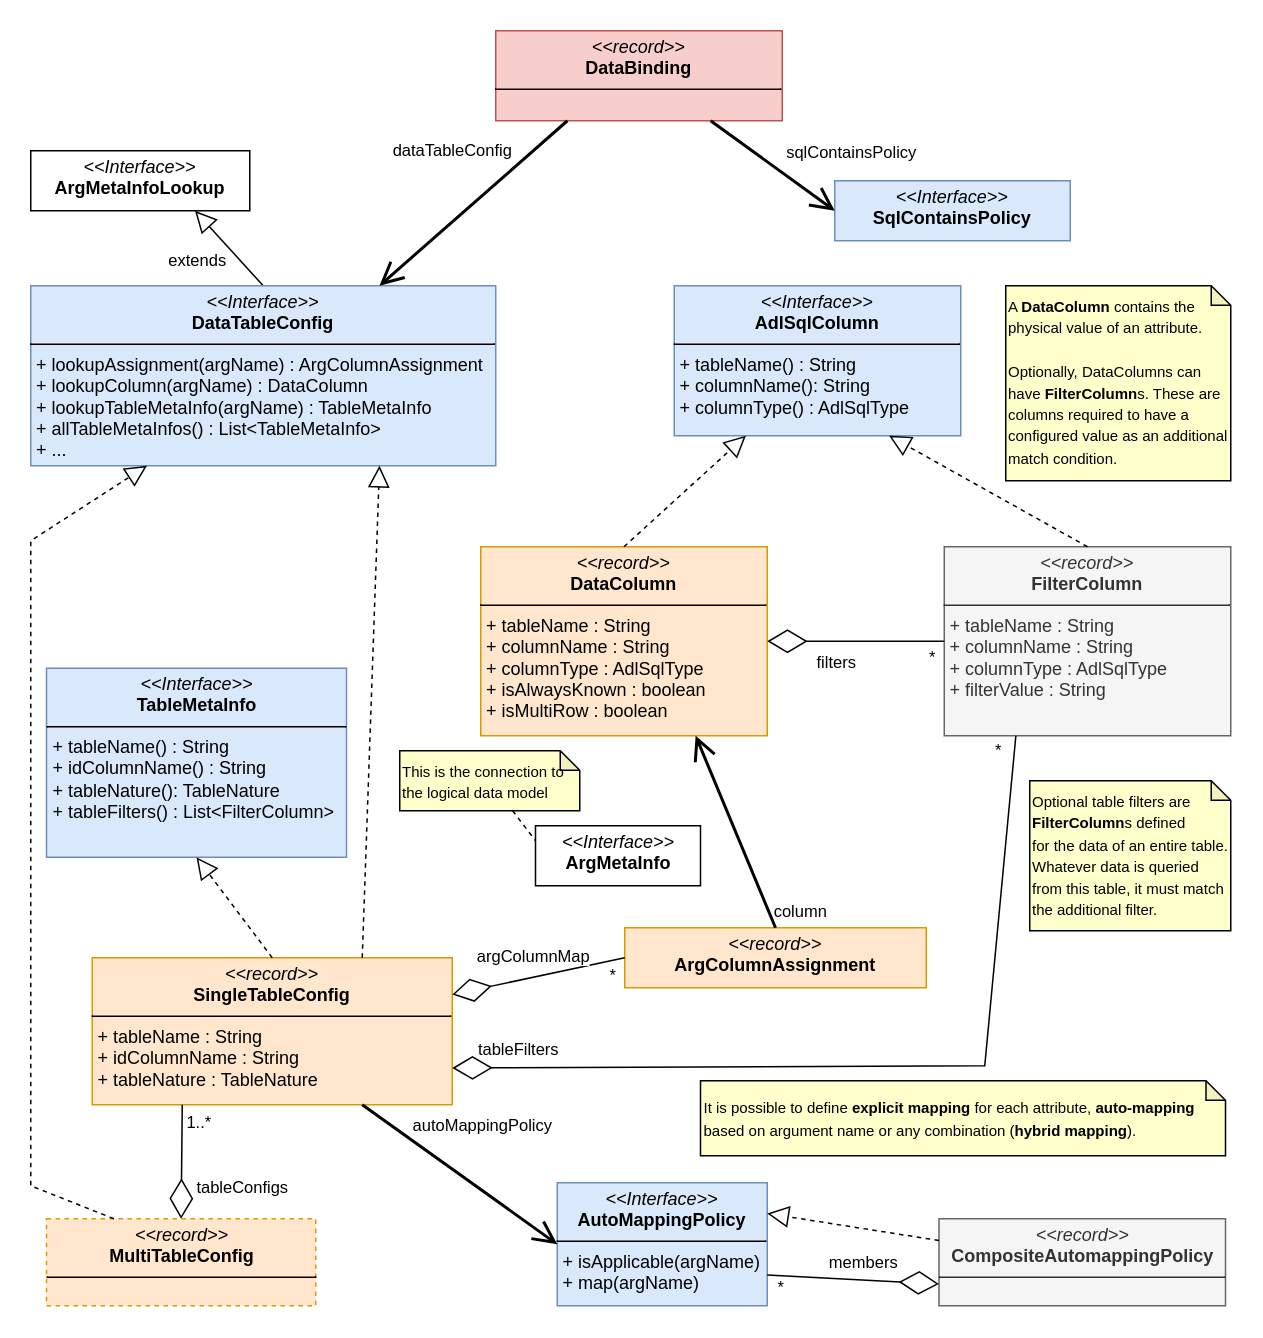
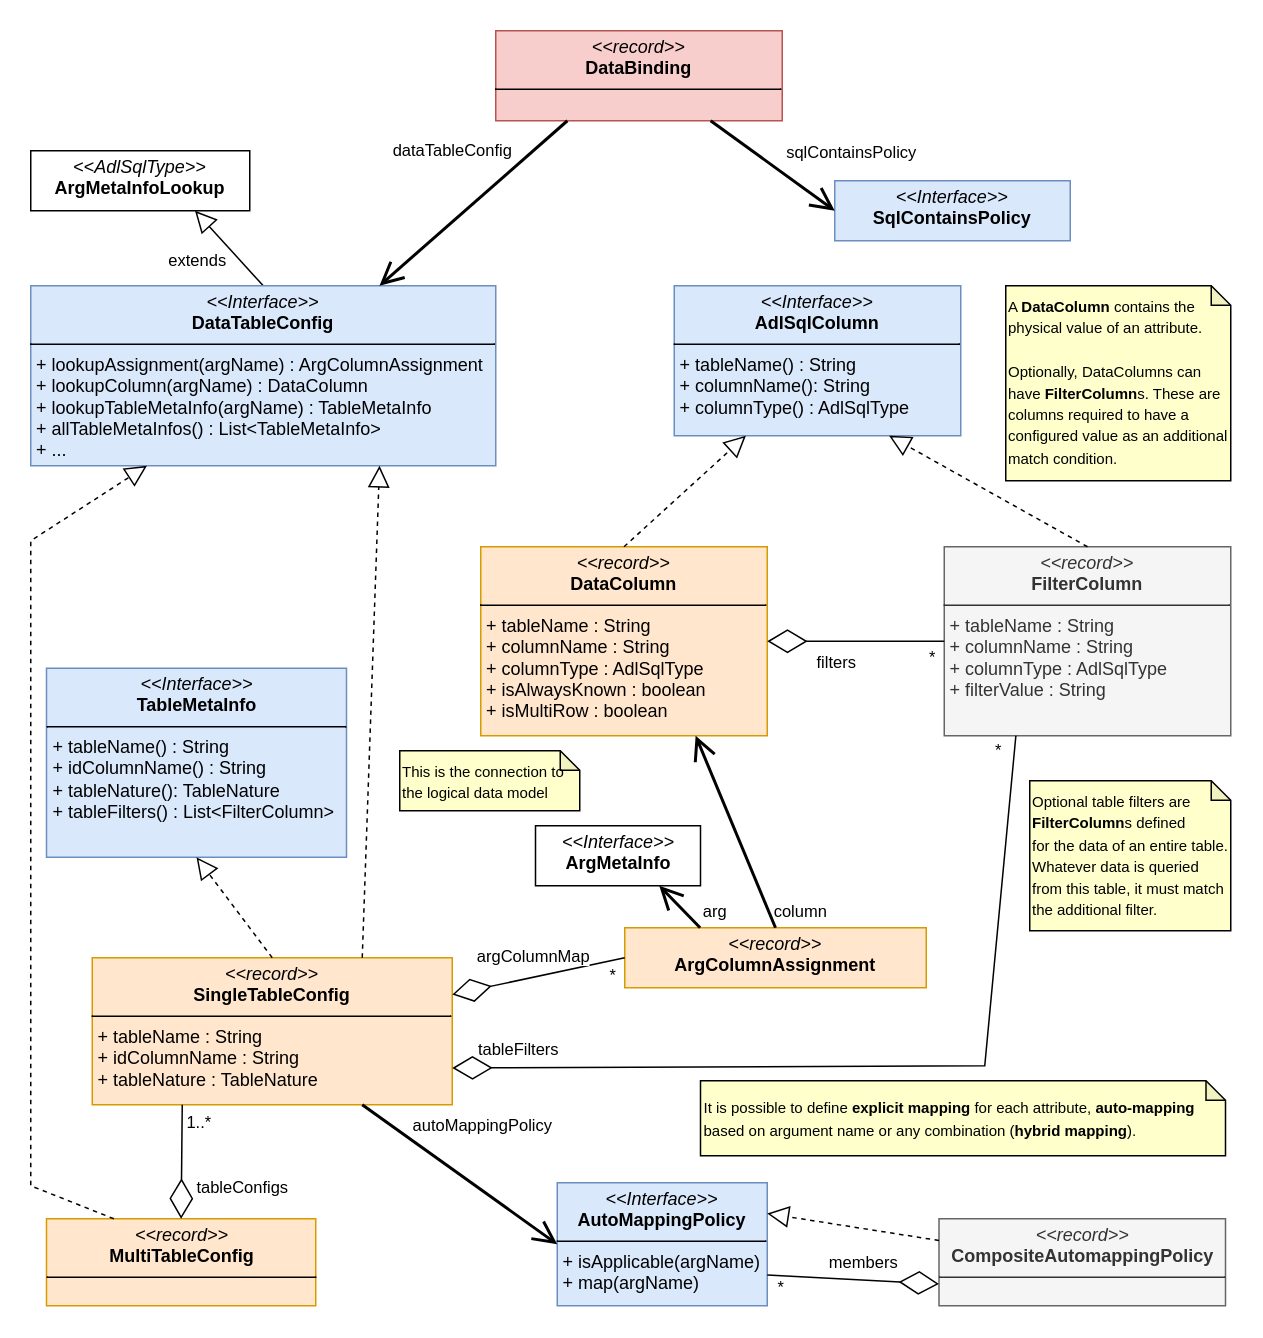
node "<<Interface>> ArgMetaInfoLookup": label "<<Interface>> ArgMetaInfoLookup" -> "<<AdlSqlType>> ArgMetaInfoLookup"
edge "This is the connection to the logical data model" -- "<<Interface>> ArgMetaInfo": removed
edge "<<record>> ArgColumnAssignment" -> "<<Interface>> ArgMetaInfo": added, label "arg"
node "<<record>> MultiTableConfig": style dashed -> solid
